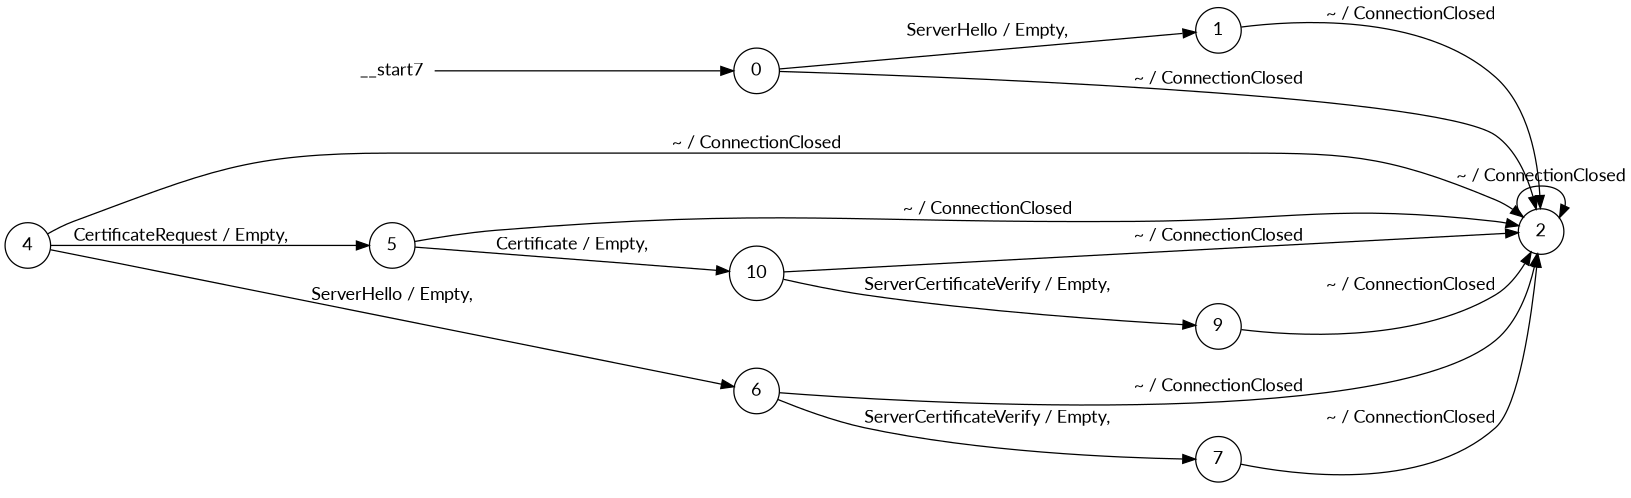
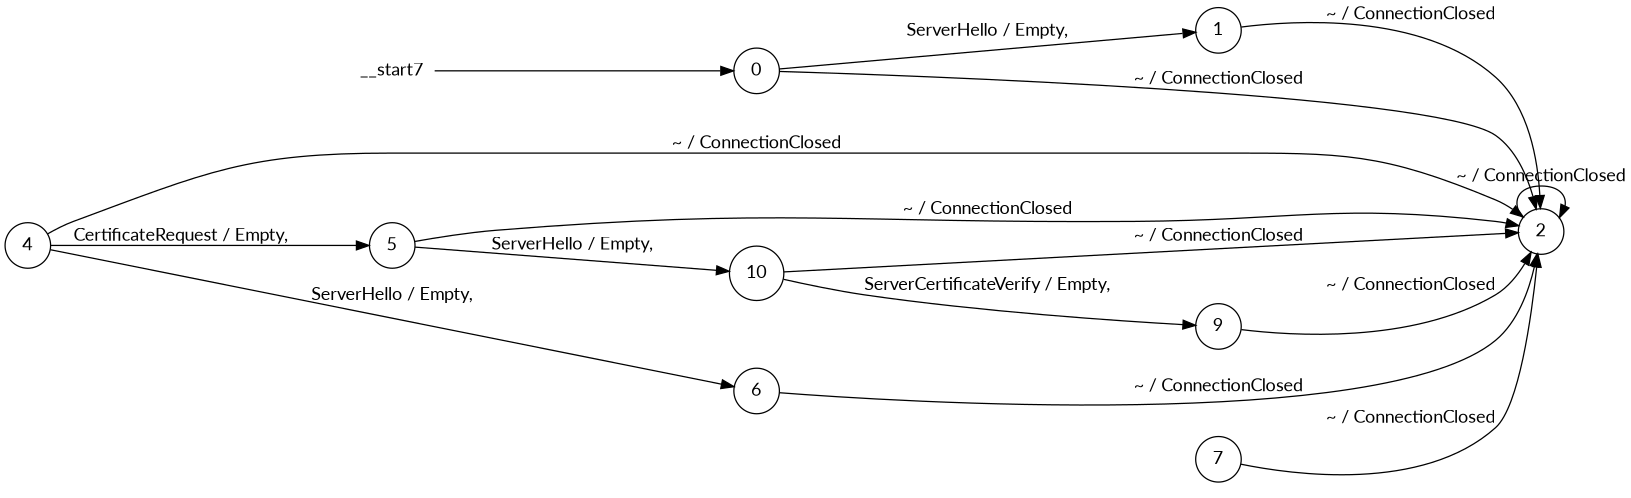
edge "5" -> "10": label "Certificate / Empty," -> "ServerHello / Empty,"
edge "6" -> "7": removed, label "ServerCertificateVerify / Empty,"
